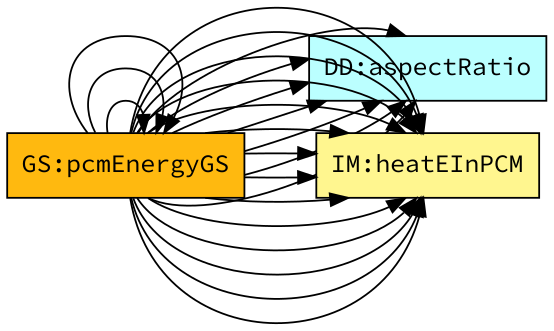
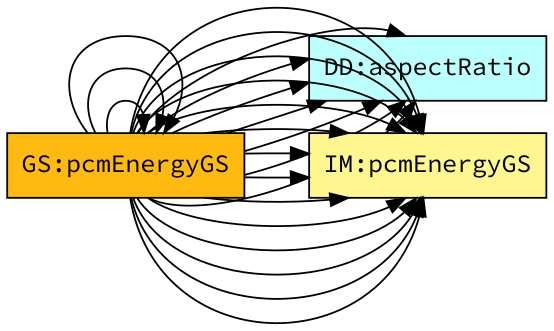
node "IM:heatEInPCM": label "IM:heatEInPCM" -> "IM:pcmEnergyGS"
